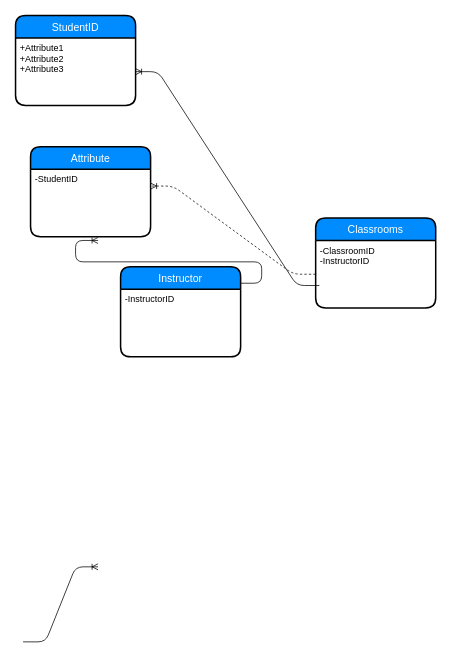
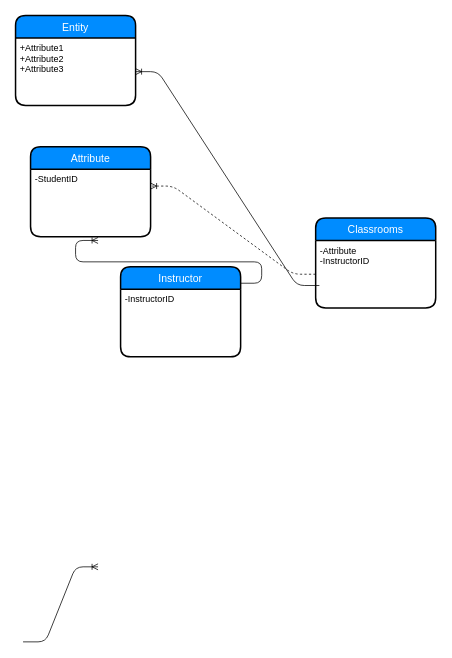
node "StudentID": label "StudentID" -> "Entity"
node "-ClassroomID -InstructorID": label "-ClassroomID -InstructorID" -> "-Attribute -InstructorID"
